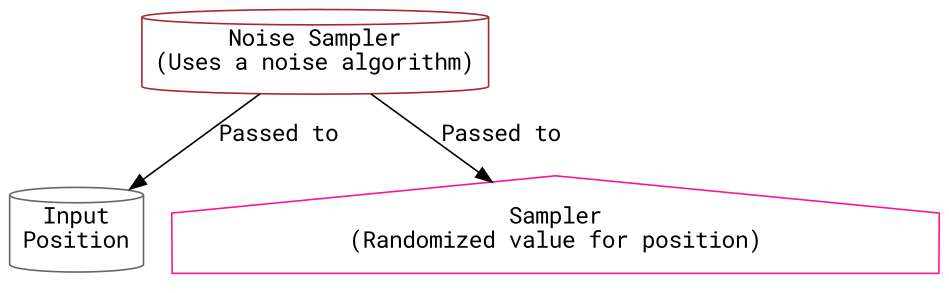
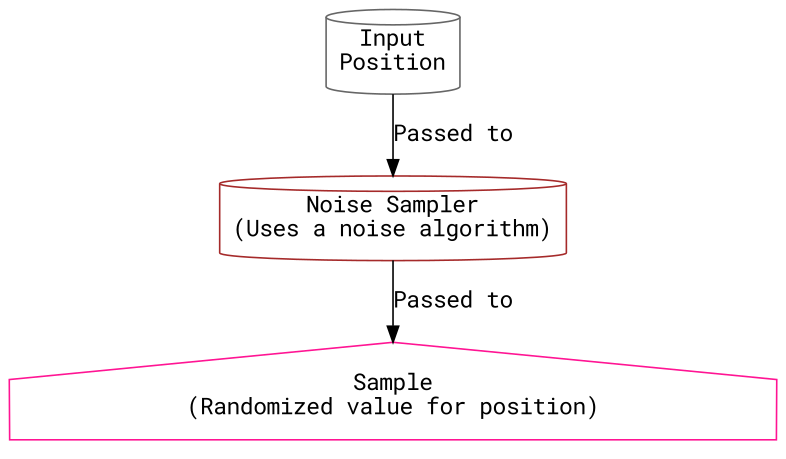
edge "Noise Sampler (Uses a noise algorithm)" -> "Input Position": reversed
node "Sampler (Randomized value for position)": label "Sampler (Randomized value for position)" -> "Sample (Randomized value for position)"
